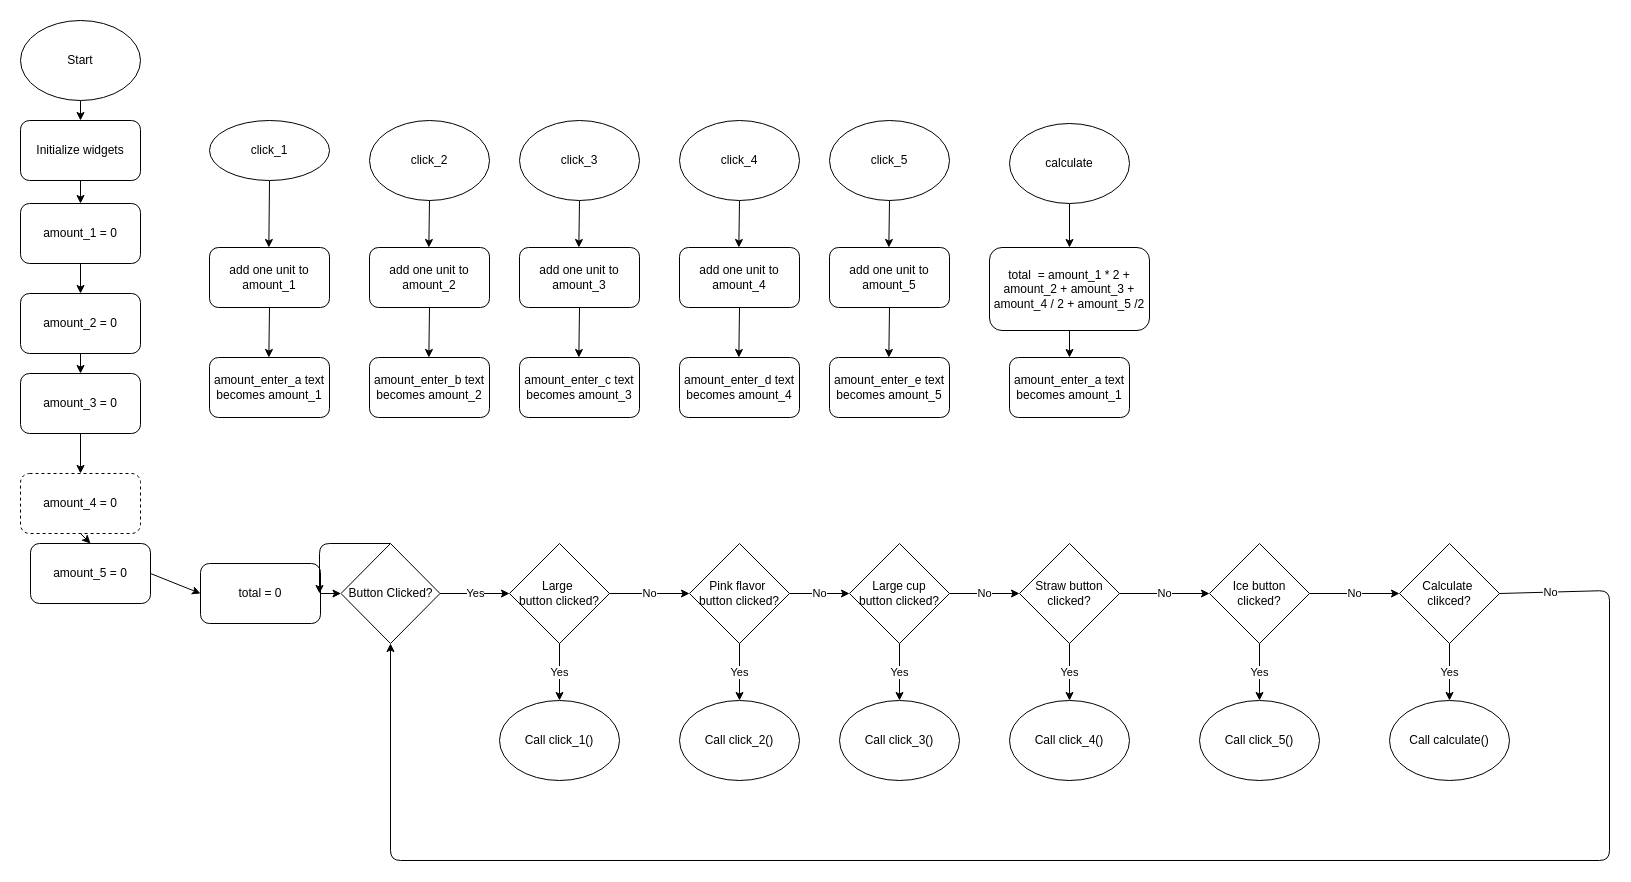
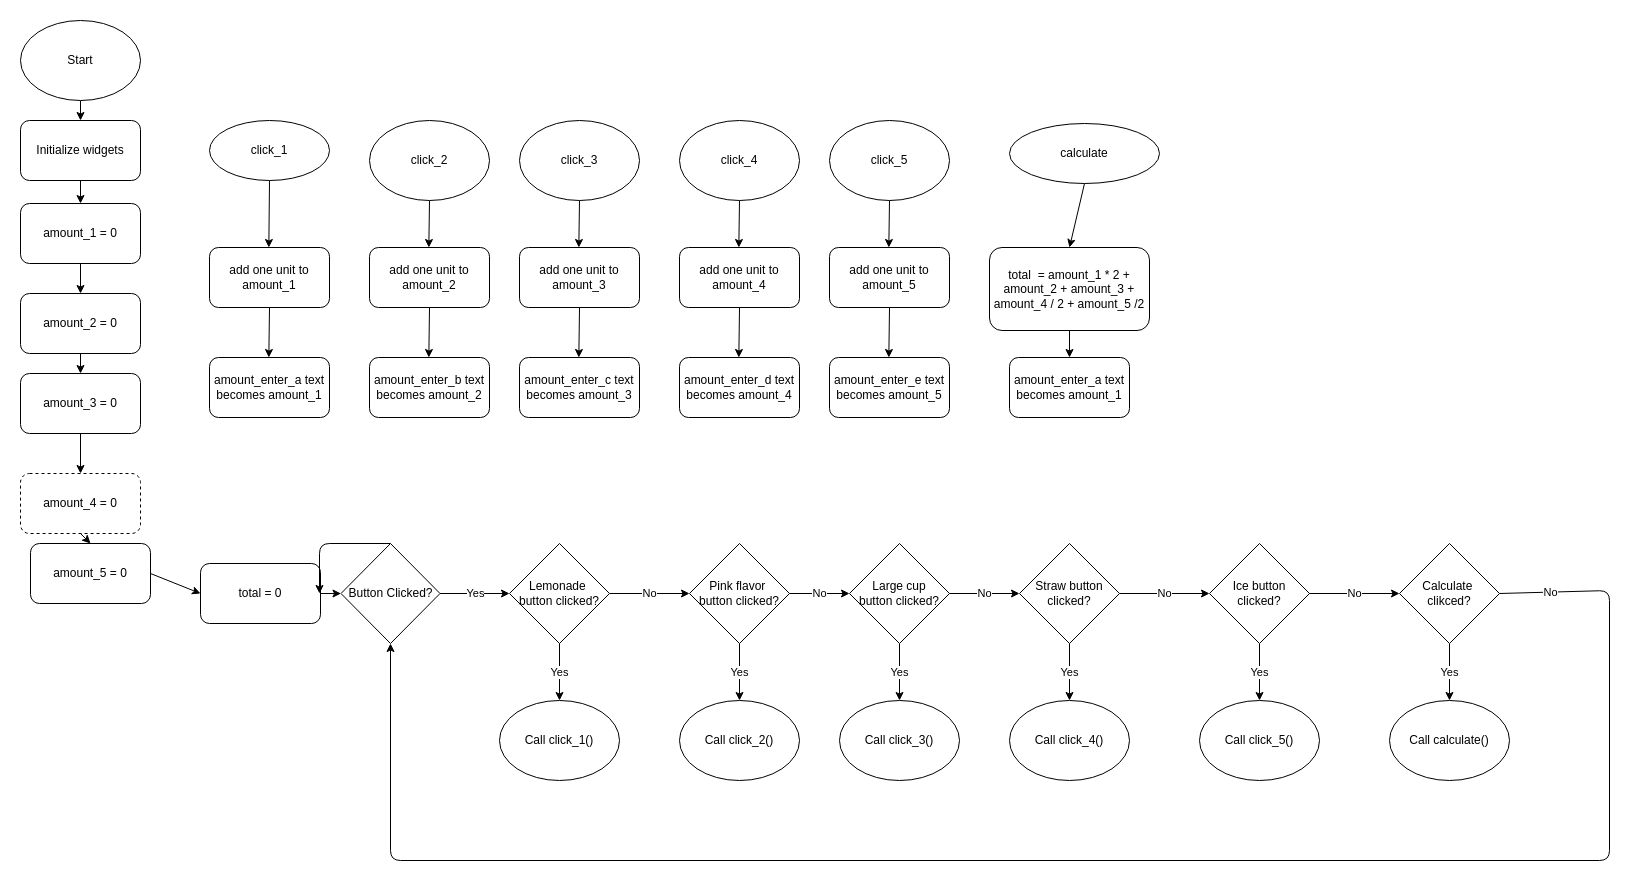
node "calculate": size 120x80 -> 150x60
node "Large button clicked?": label "Large button clicked?" -> "Lemonade button clicked?"
